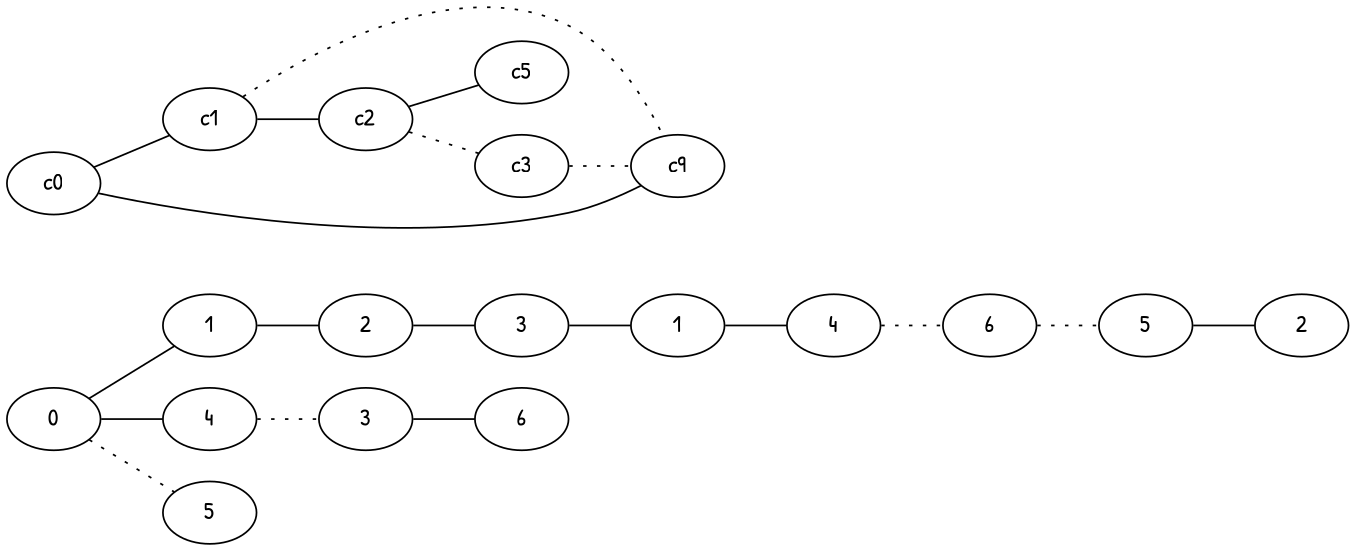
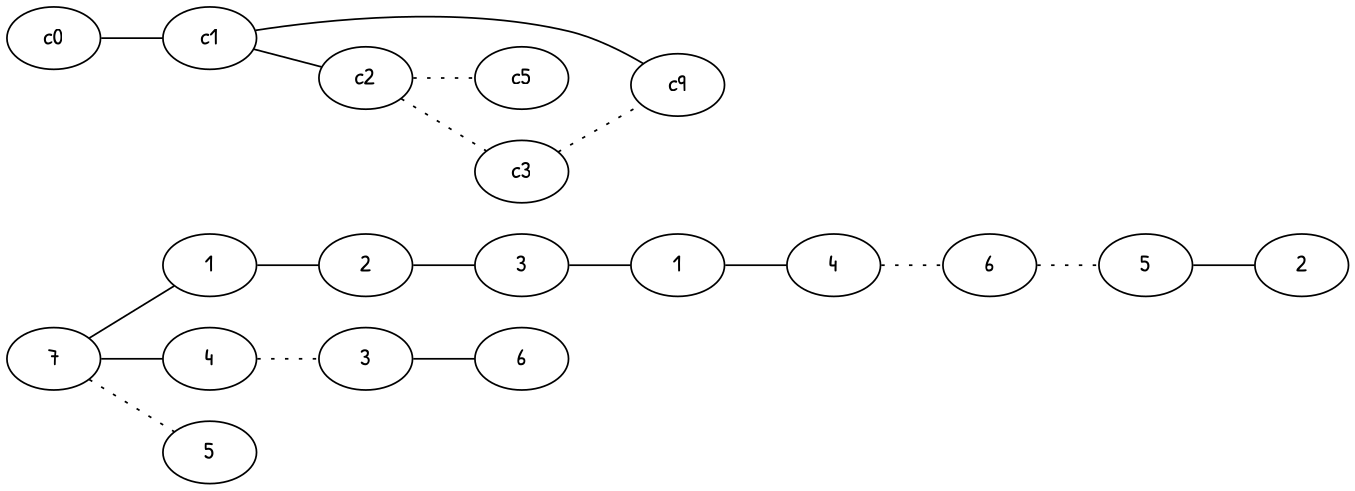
edge "c1" -- "c9": style dotted -> solid
edge "c5" -- "c2": style solid -> dotted
edge "c9" -- "c0": removed
node "0": label "0" -> "7"
